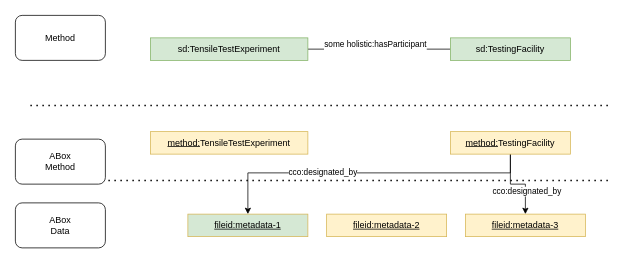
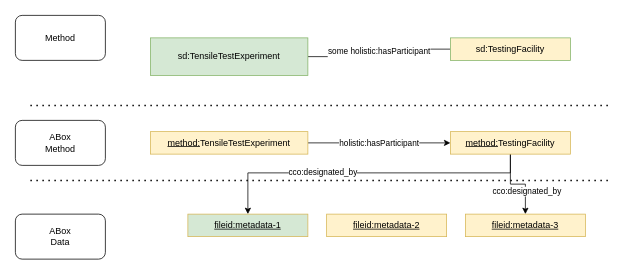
node "sd:TensileTestExperiment": size 158x23 -> 158x38
node "sd:TestingFacility": fillcolor #d5e8d4 -> #fff2cc
edge "method:TensileTestExperiment" -> "method:TestingFacility": added, label "holistic:hasParticipant"
node "ABox Method": moved (60, 162) -> (60, 143)
node "ABox Data": moved (60, 225) -> (60, 237)
